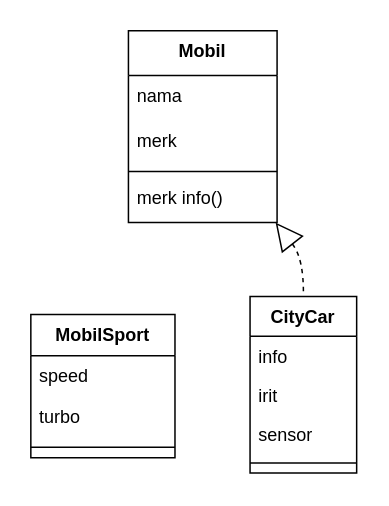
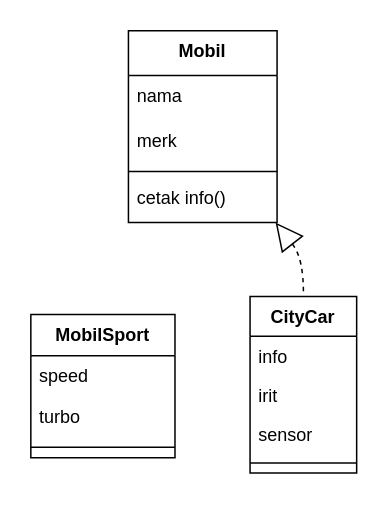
node "merk info()": label "merk info()" -> "cetak info()"
